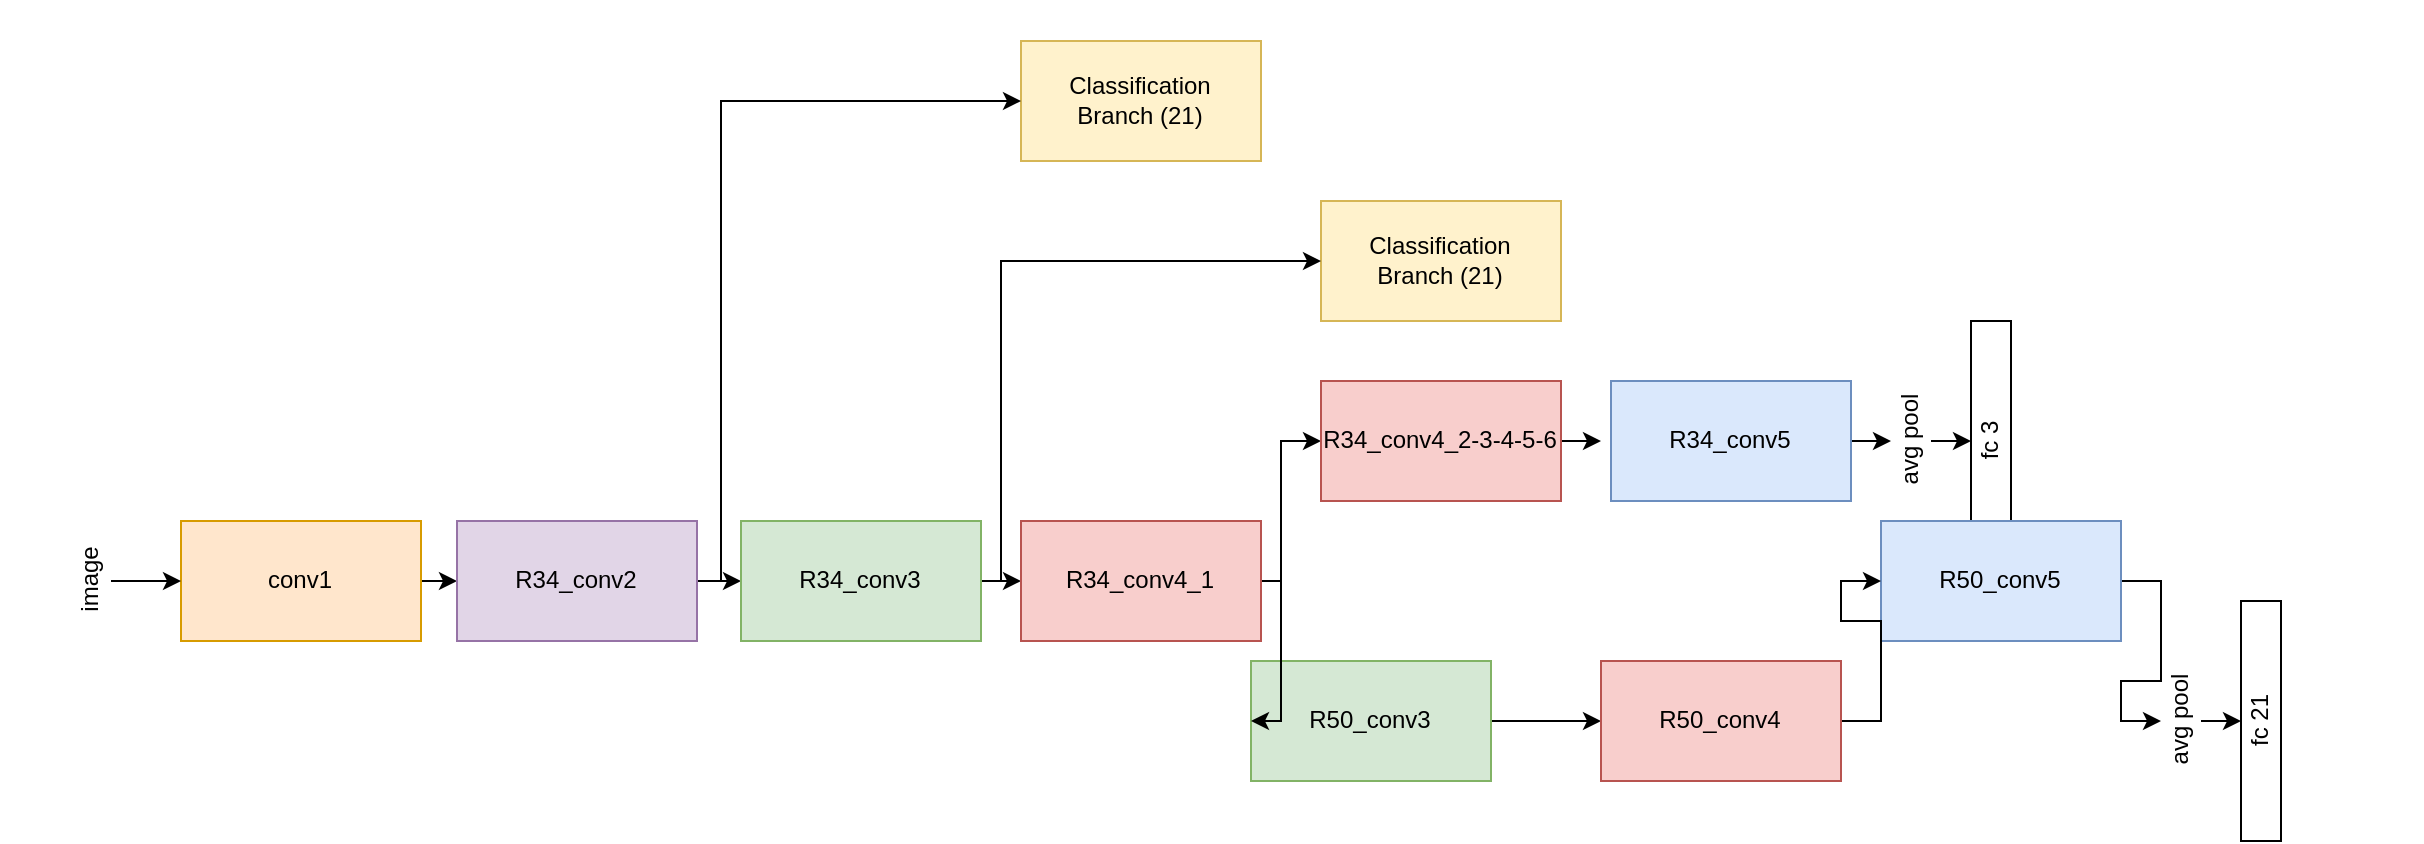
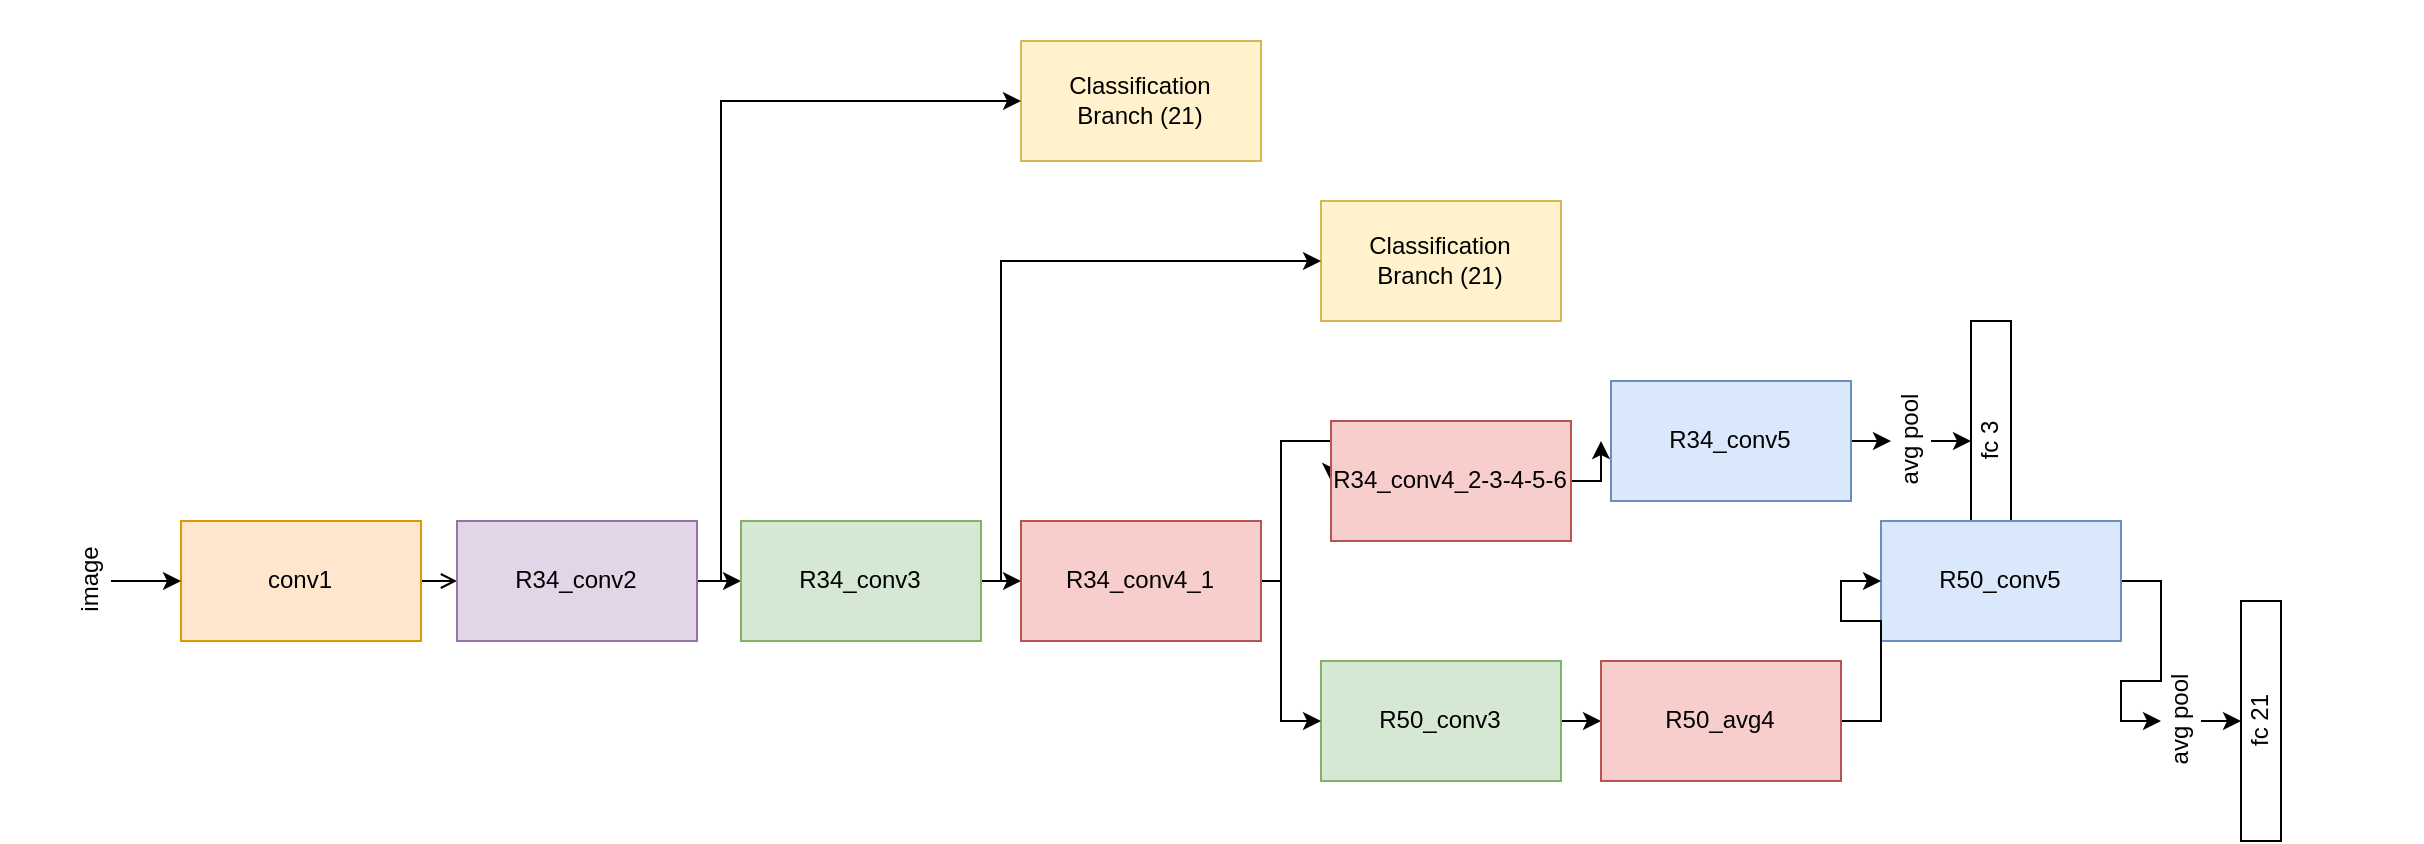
node "R34_conv4_2-3-4-5-6": moved (1441, 441) -> (1451, 481)
edge "conv1" -> "R34_conv2": arrowhead classic -> open
node "R50_conv3": moved (1371, 721) -> (1441, 721)
node "R50_conv4": label "R50_conv4" -> "R50_avg4"
